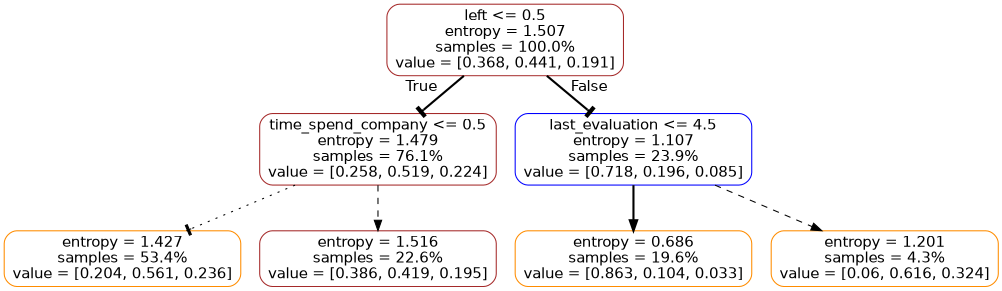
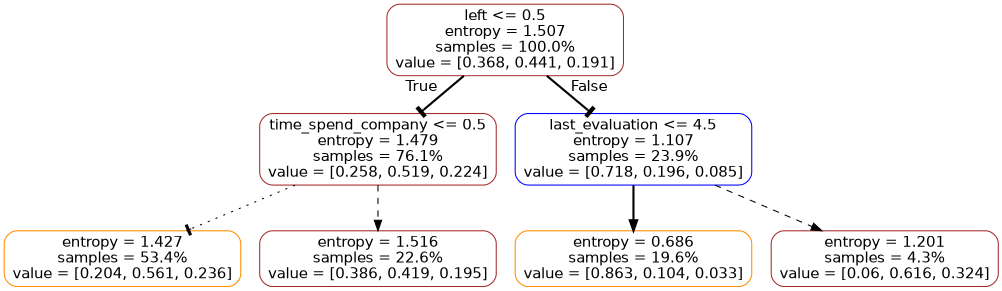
node "entropy = 1.201 samples = 4.3% value = [0.06, 0.616, 0.324]": color darkorange -> brown
